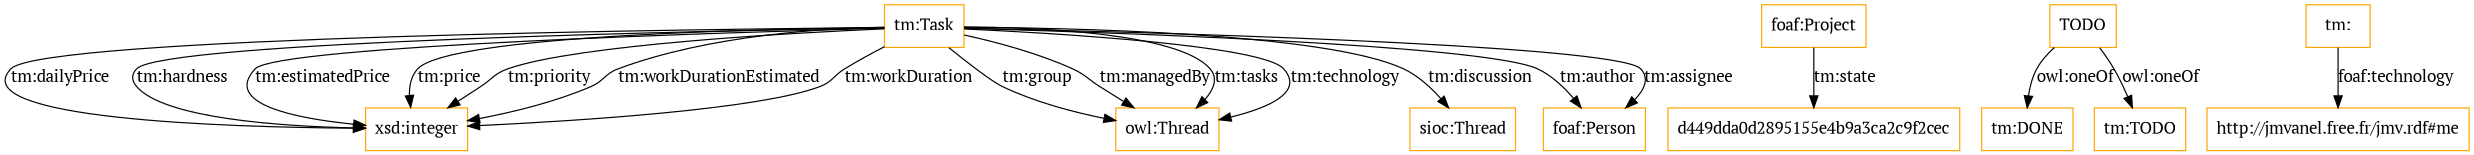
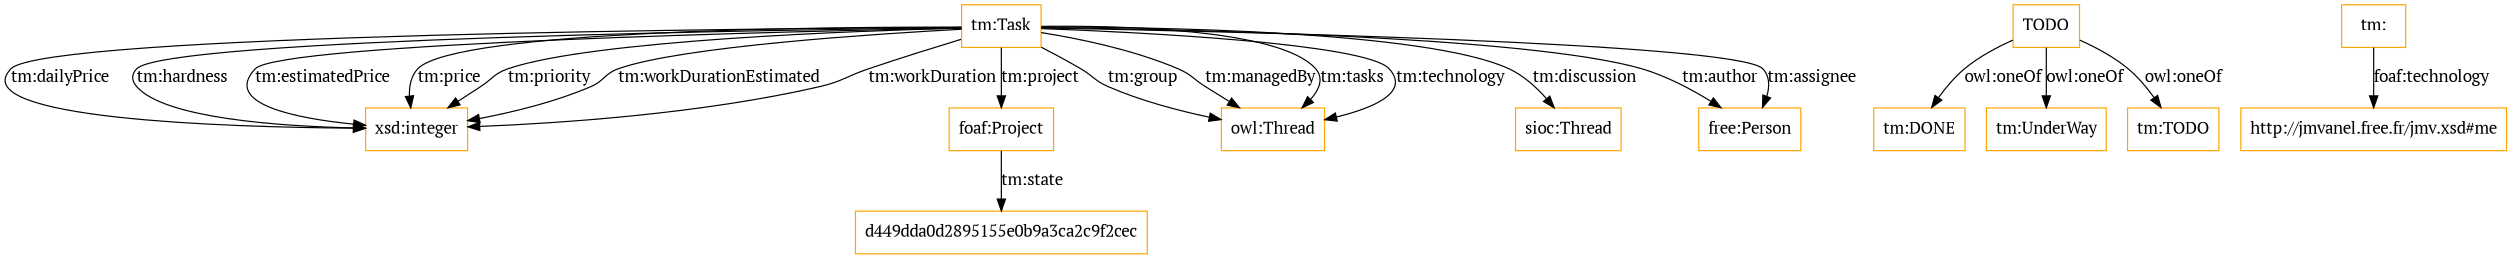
edge "tm:Task" -> "foaf:Project": added, label "tm:project"
node "foaf:Person": label "foaf:Person" -> "free:Person"
node "d449dda0d2895155e4b9a3ca2c9f2cec": label "d449dda0d2895155e4b9a3ca2c9f2cec" -> "d449dda0d2895155e0b9a3ca2c9f2cec"
node "tm:UnderWay": added
node "http://jmvanel.free.fr/jmv.rdf#me": label "http://jmvanel.free.fr/jmv.rdf#me" -> "http://jmvanel.free.fr/jmv.xsd#me"
